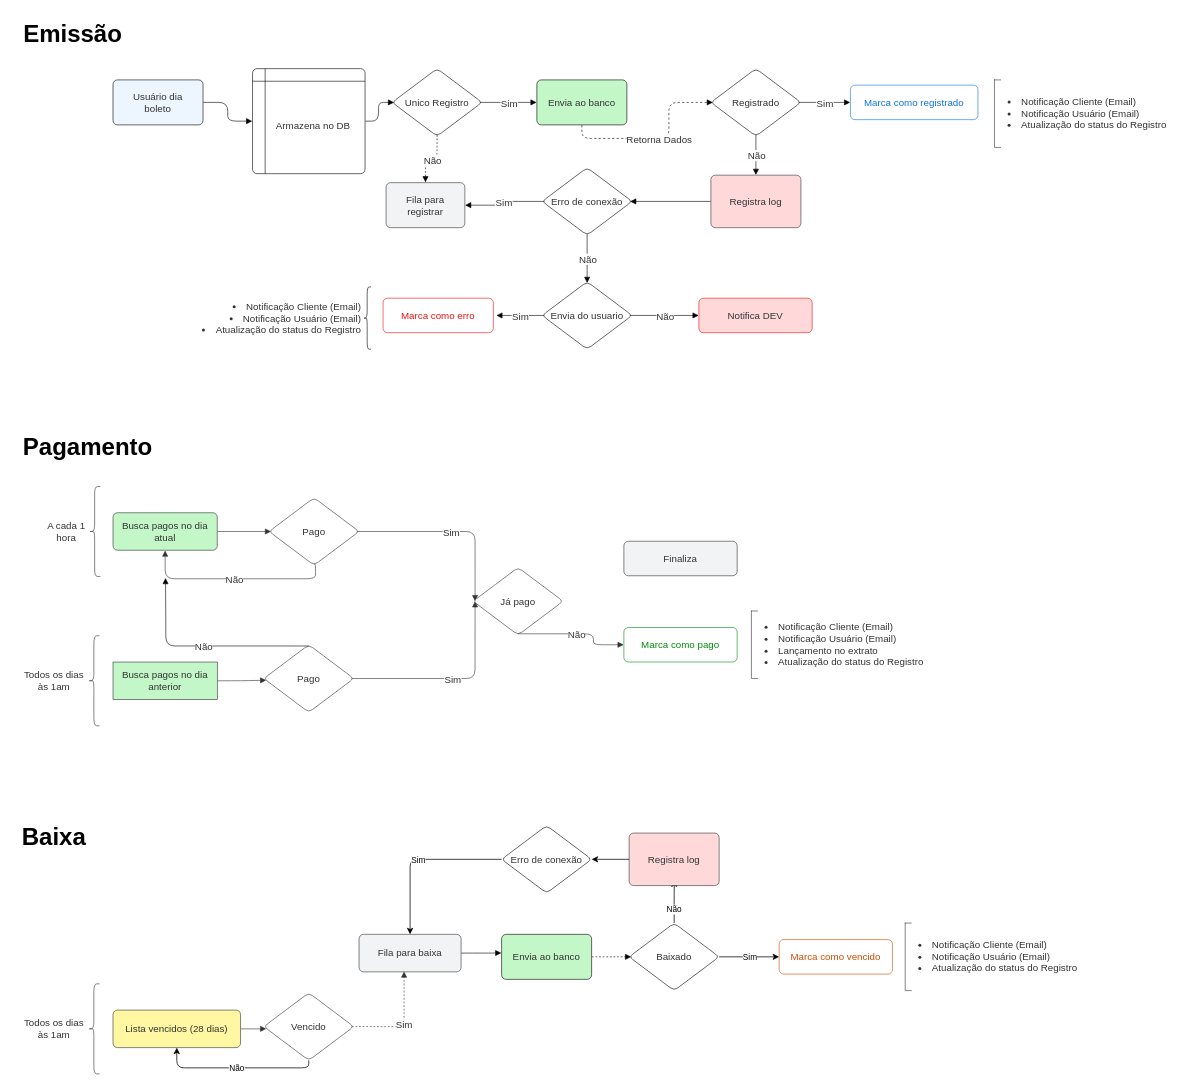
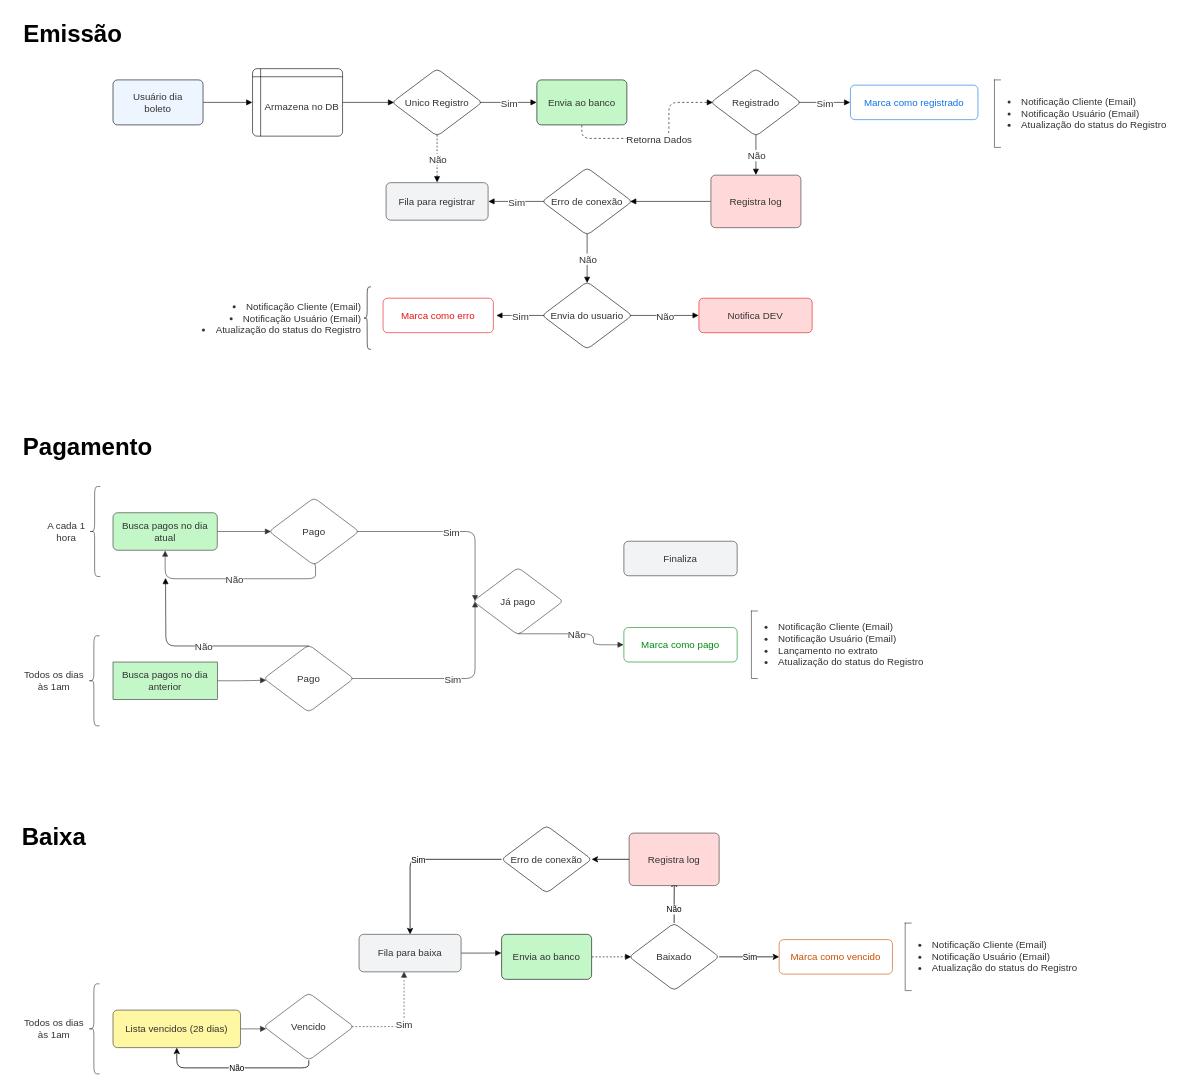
node "Armazena no DB": size 113x105 -> 90x68
node "Fila para registrar": size 79x45 -> 102x38
